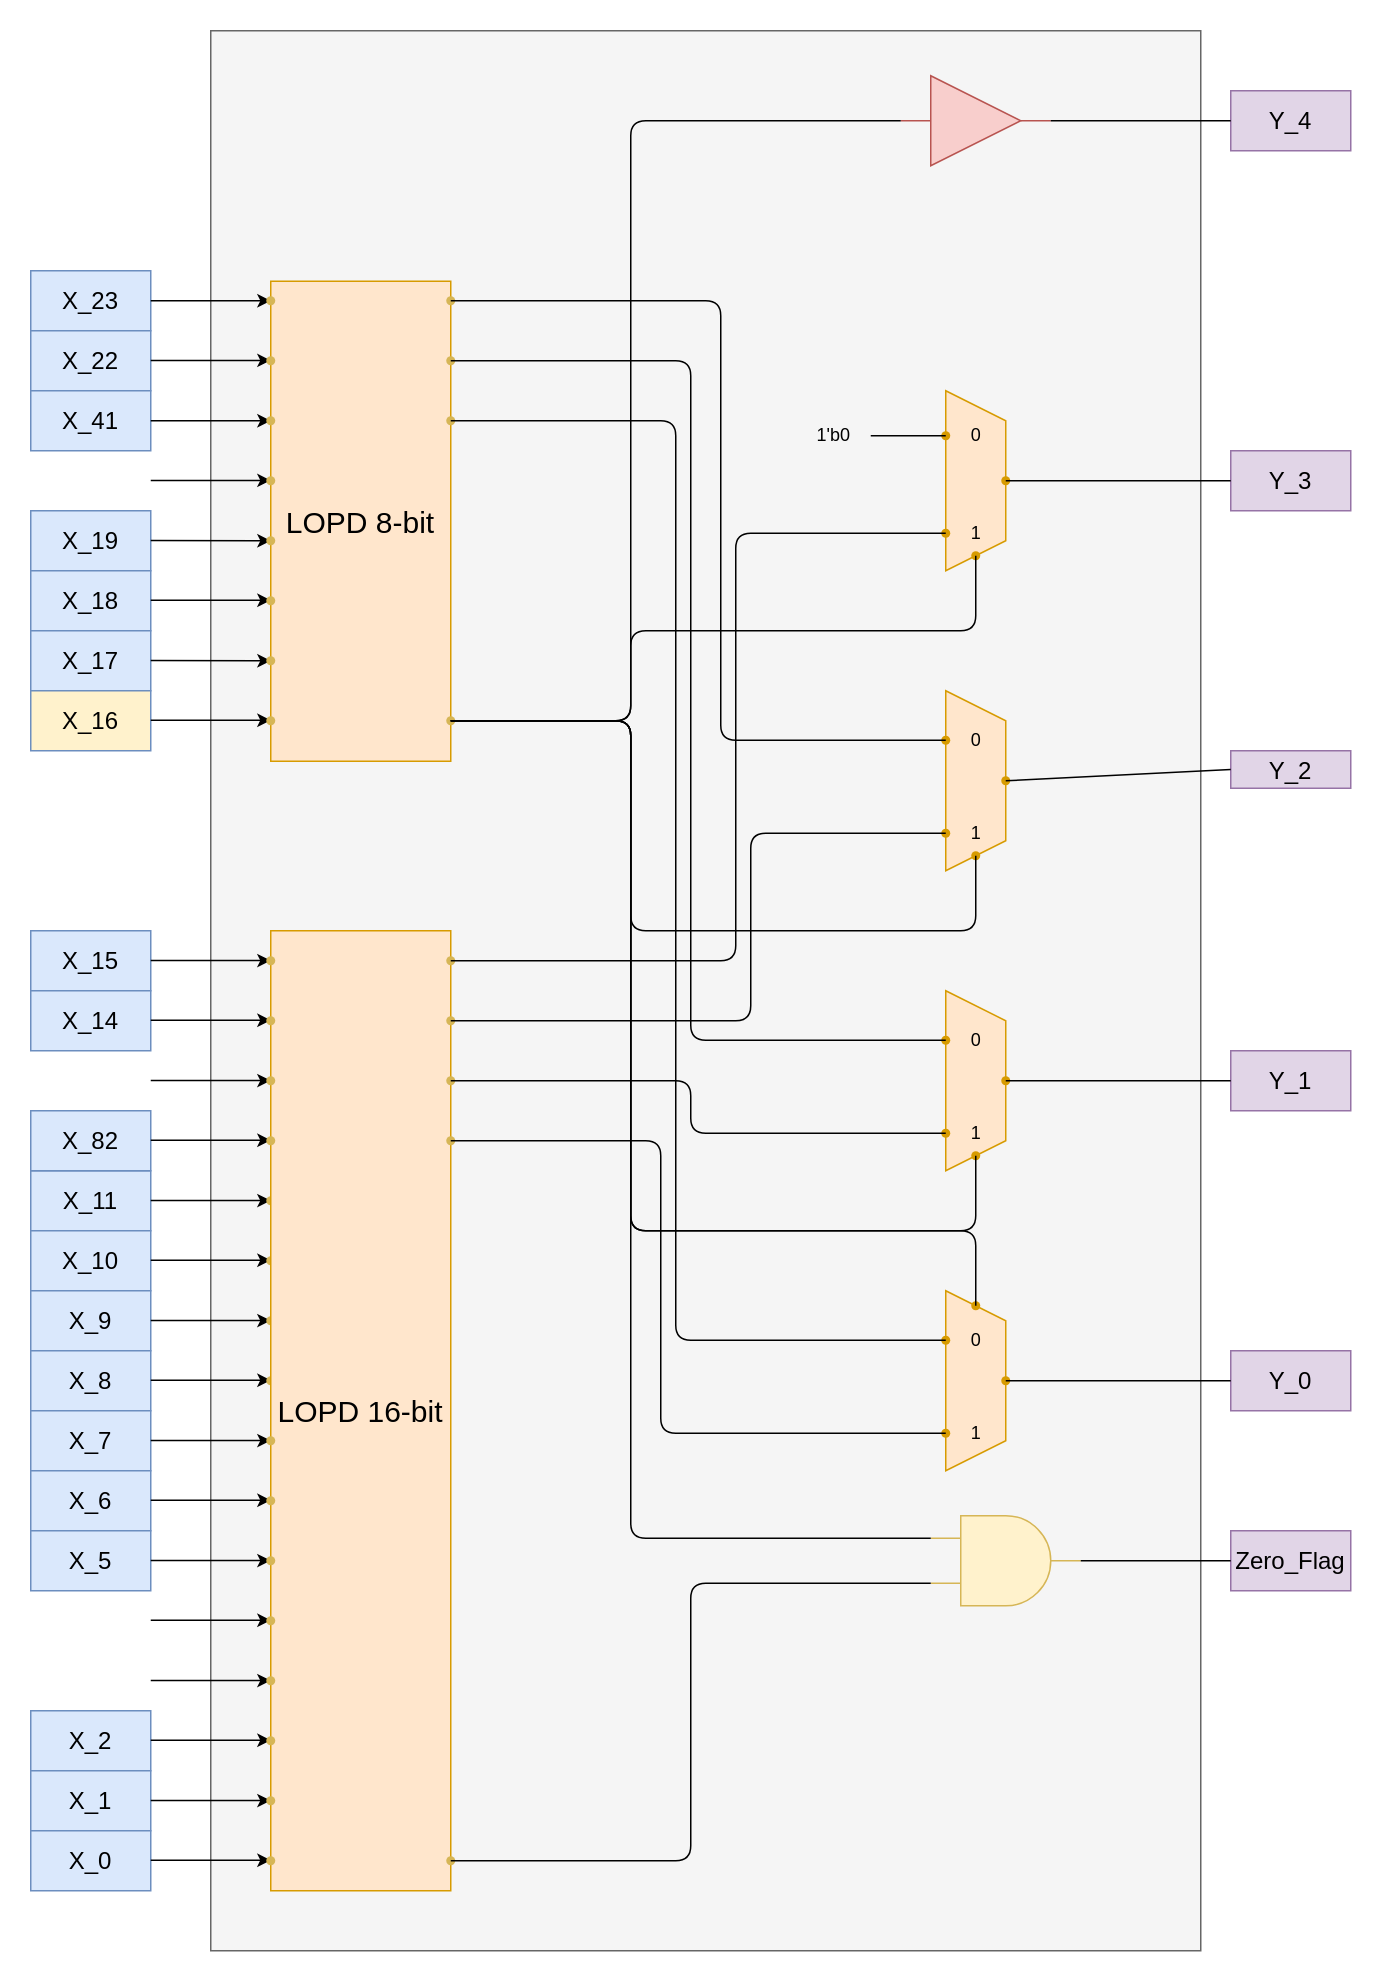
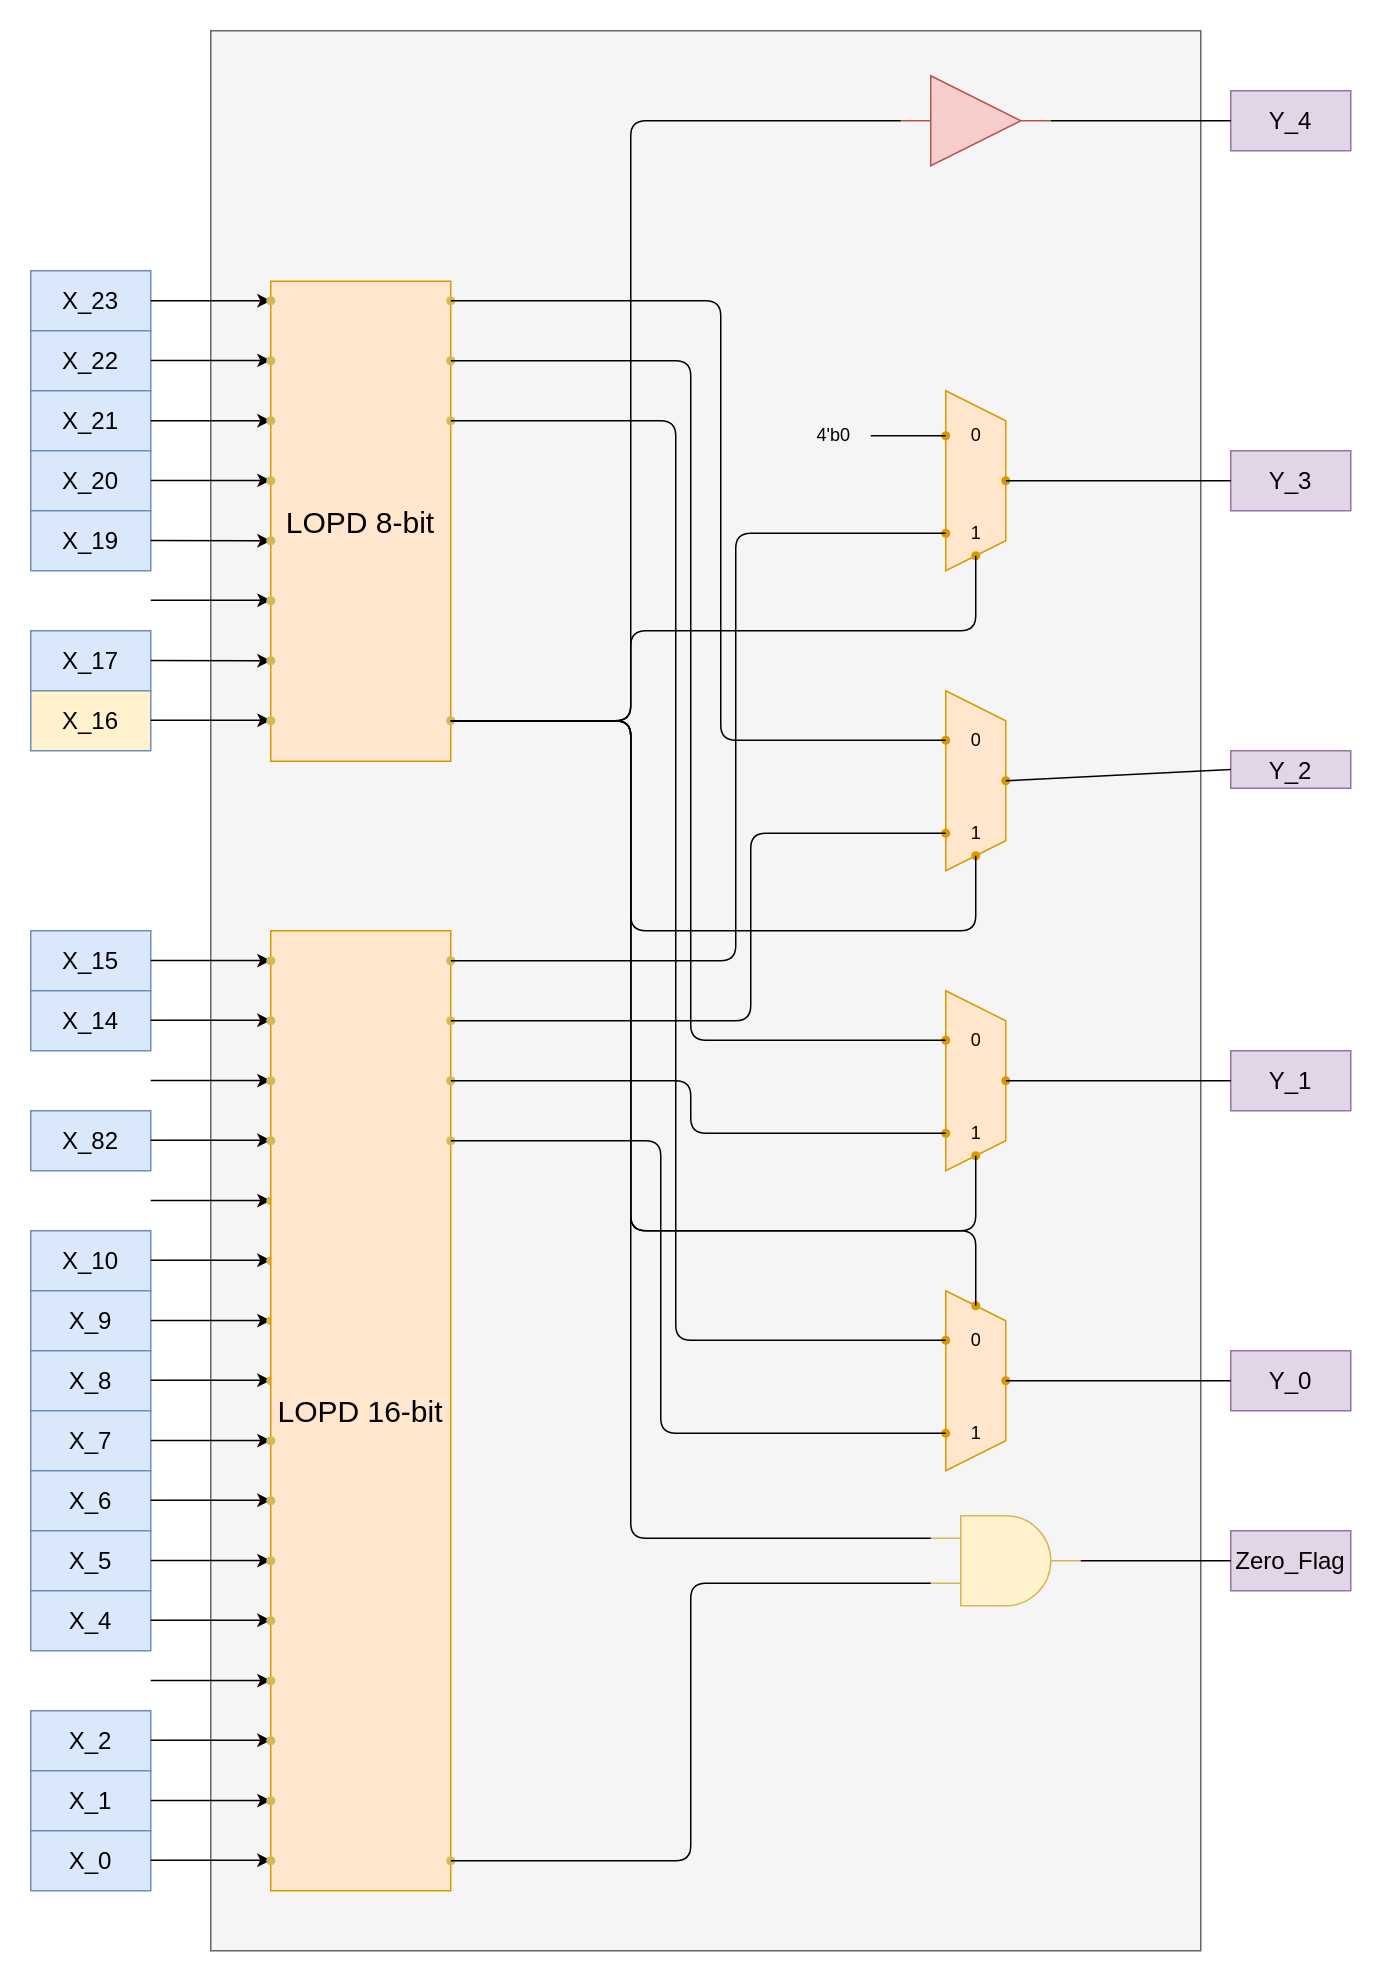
node "X_41": label "X_41" -> "X_21"
node "1'b0": label "1'b0" -> "4'b0"
node "X_20": added
node "X_18": removed
node "X_11": removed
node "X_4": added
